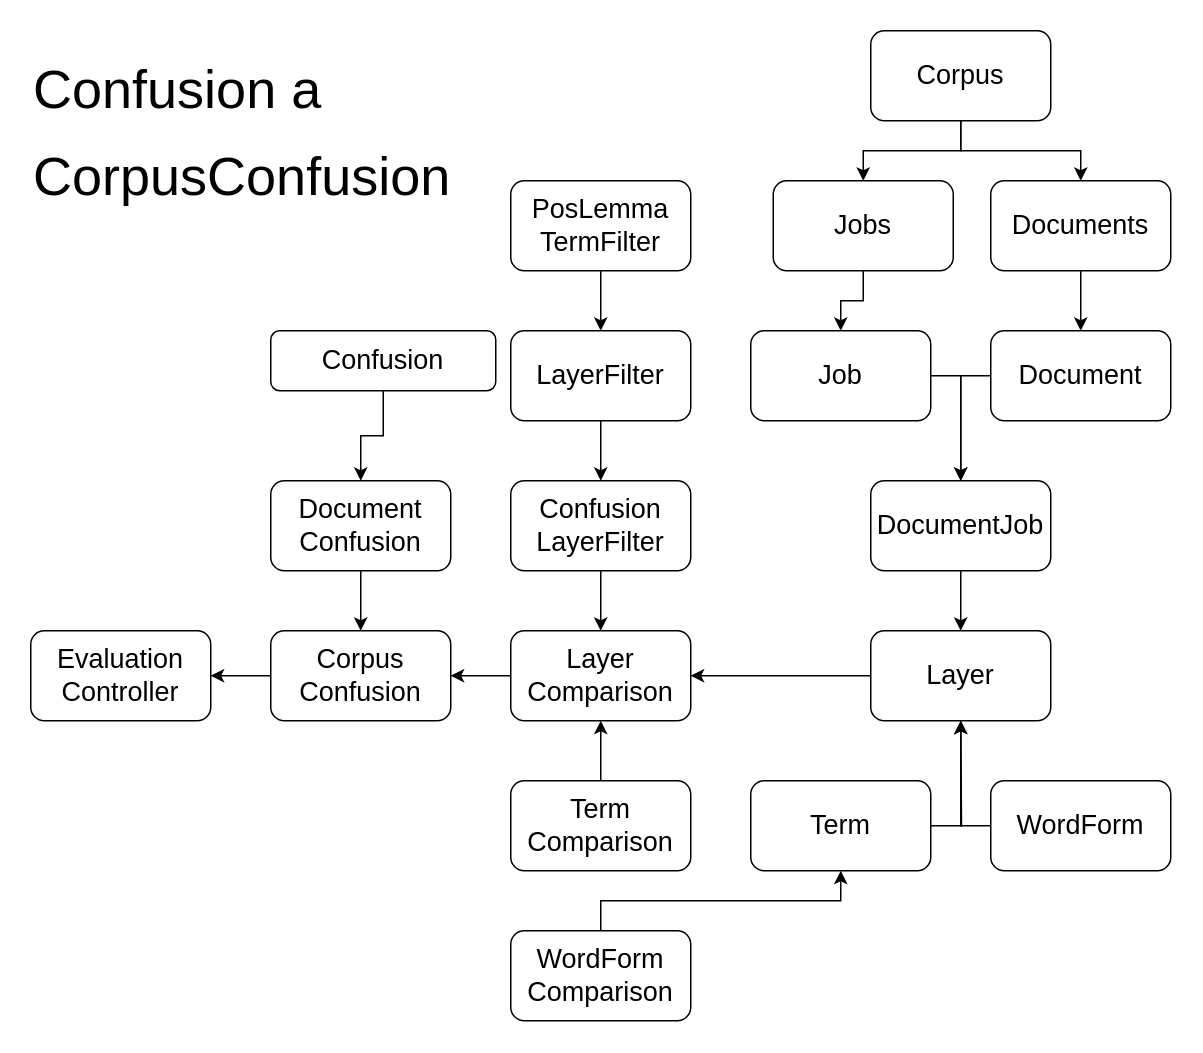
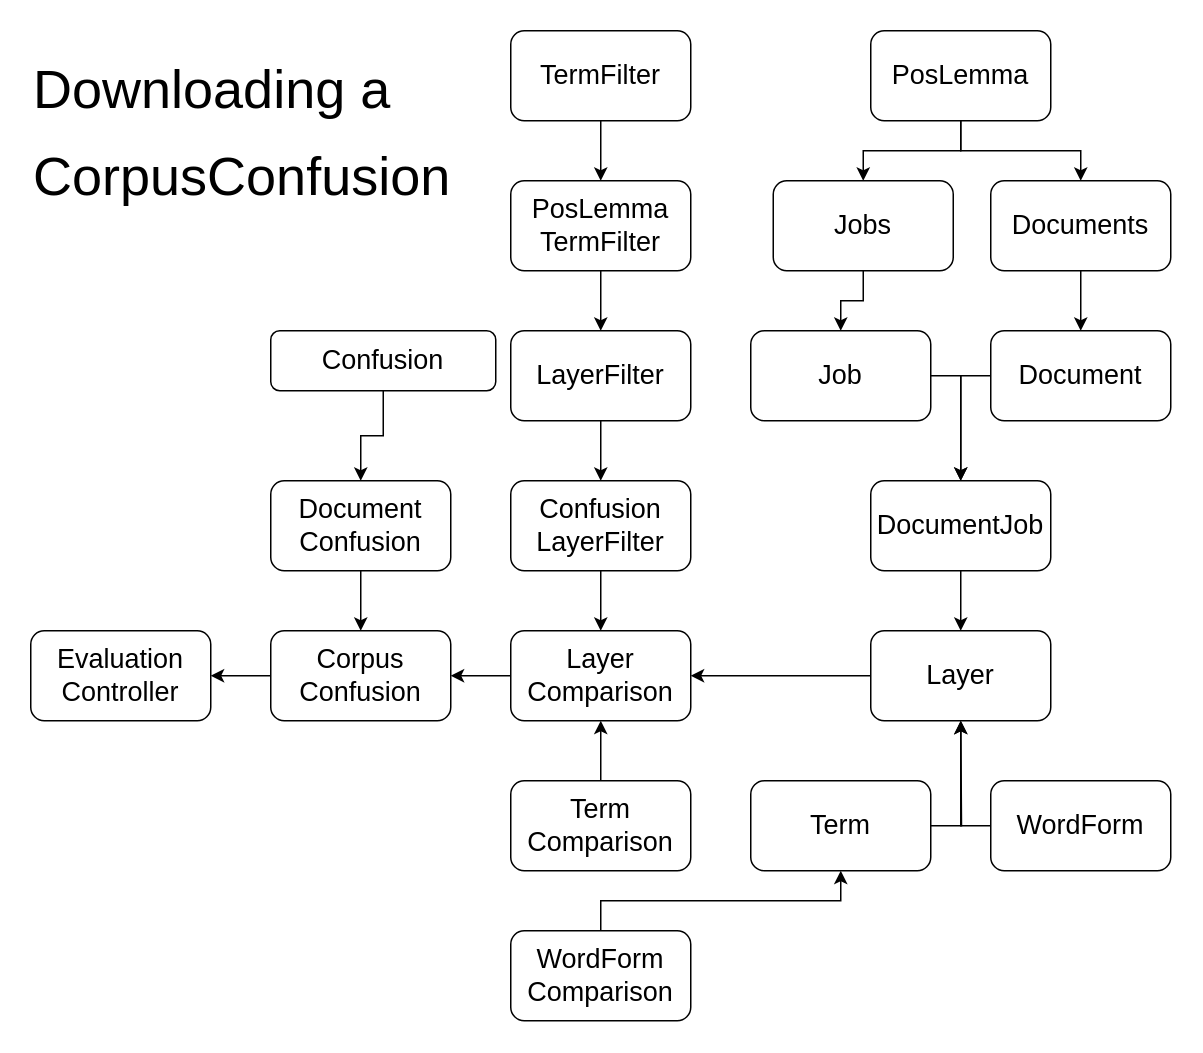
node "Confusion a CorpusConfusion": label "Confusion a CorpusConfusion" -> "Downloading a CorpusConfusion"
node "TermFilter": added
node "Corpus": label "Corpus" -> "PosLemma"
edge "TermFilter" -> "PosLemma TermFilter": added
